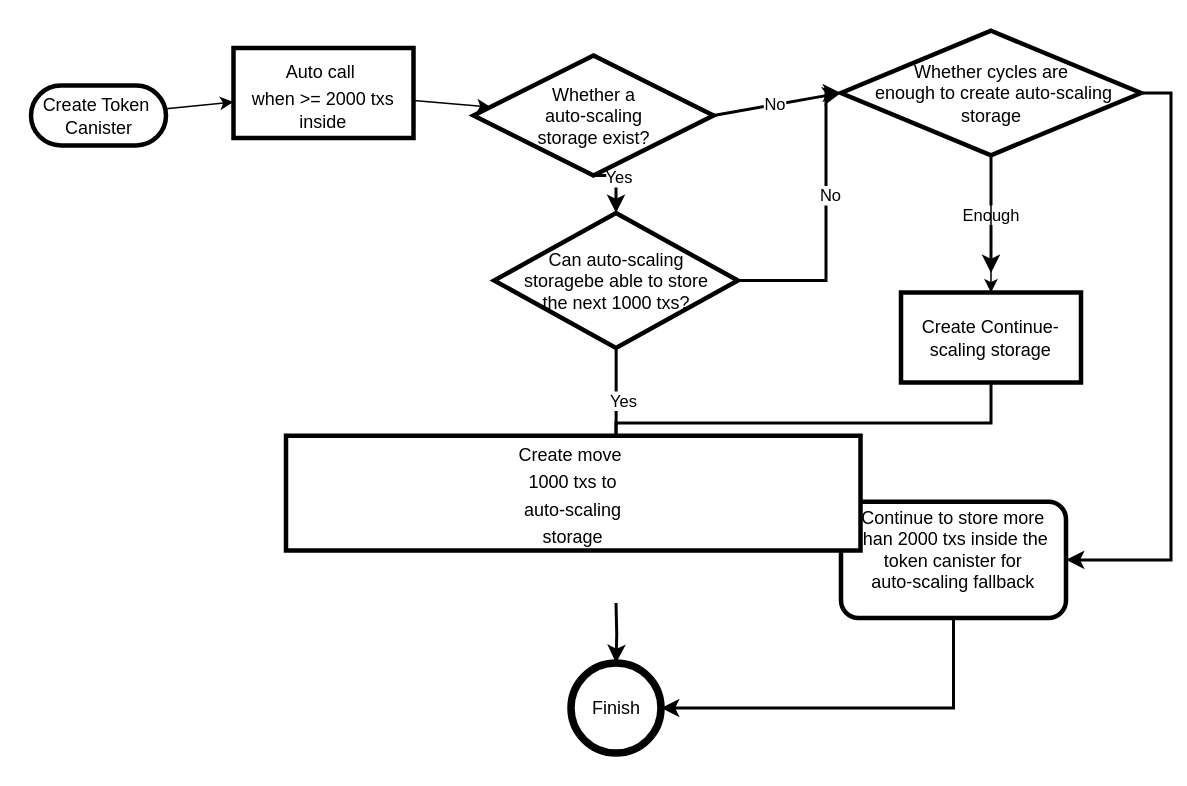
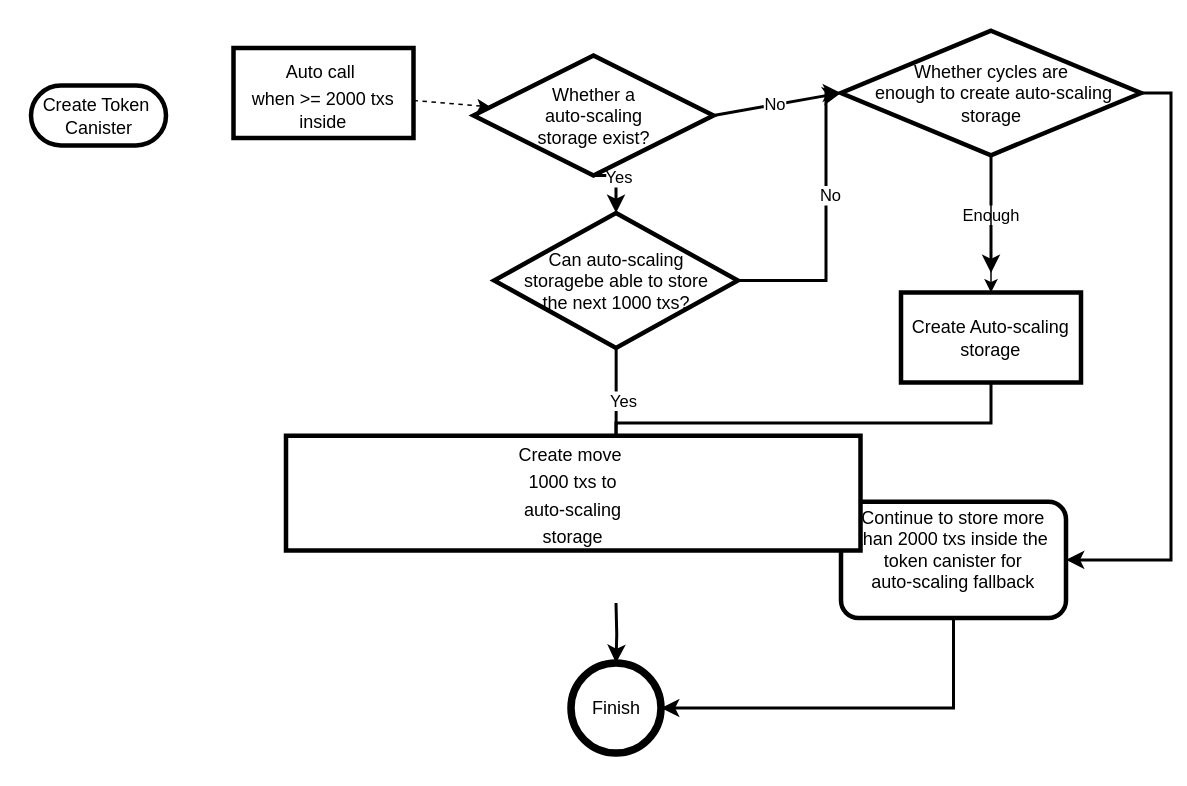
edge "Auto call when >= 2000 txs inside" -> "Whether a auto-scaling storage exist?": style solid -> dashed
edge "Create Token Canister" -> "Auto call when >= 2000 txs inside": removed
node "Create Continue-scaling storage": label "Create Continue-scaling storage" -> "Create Auto-scaling storage"
